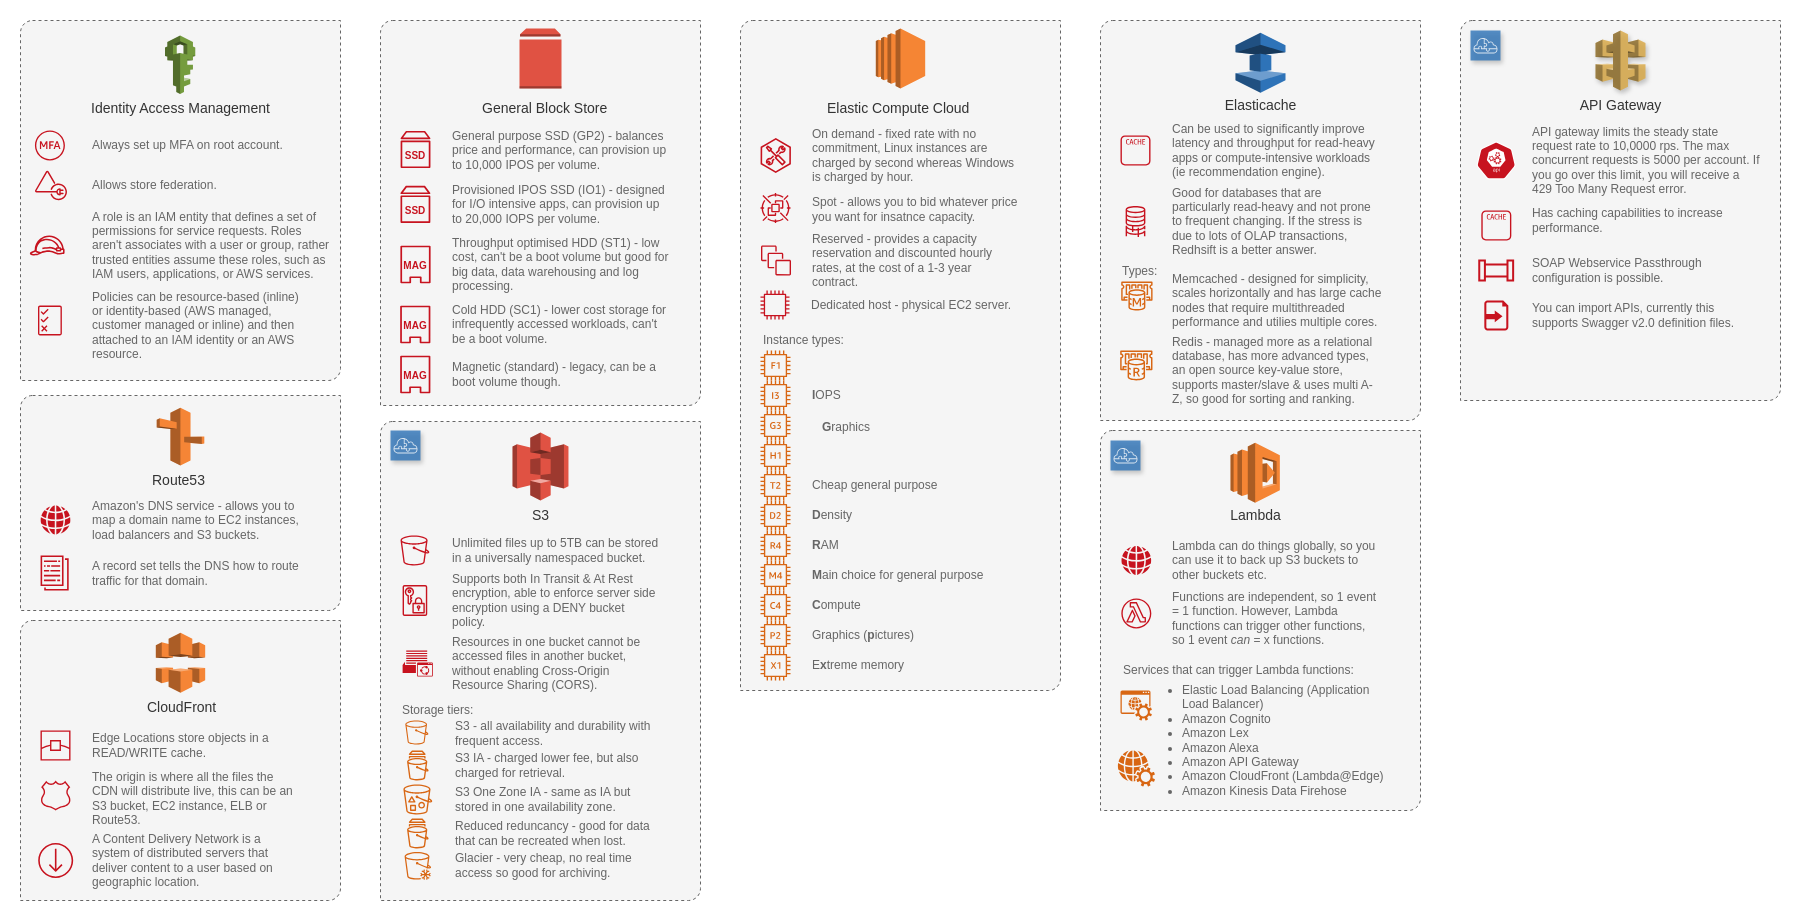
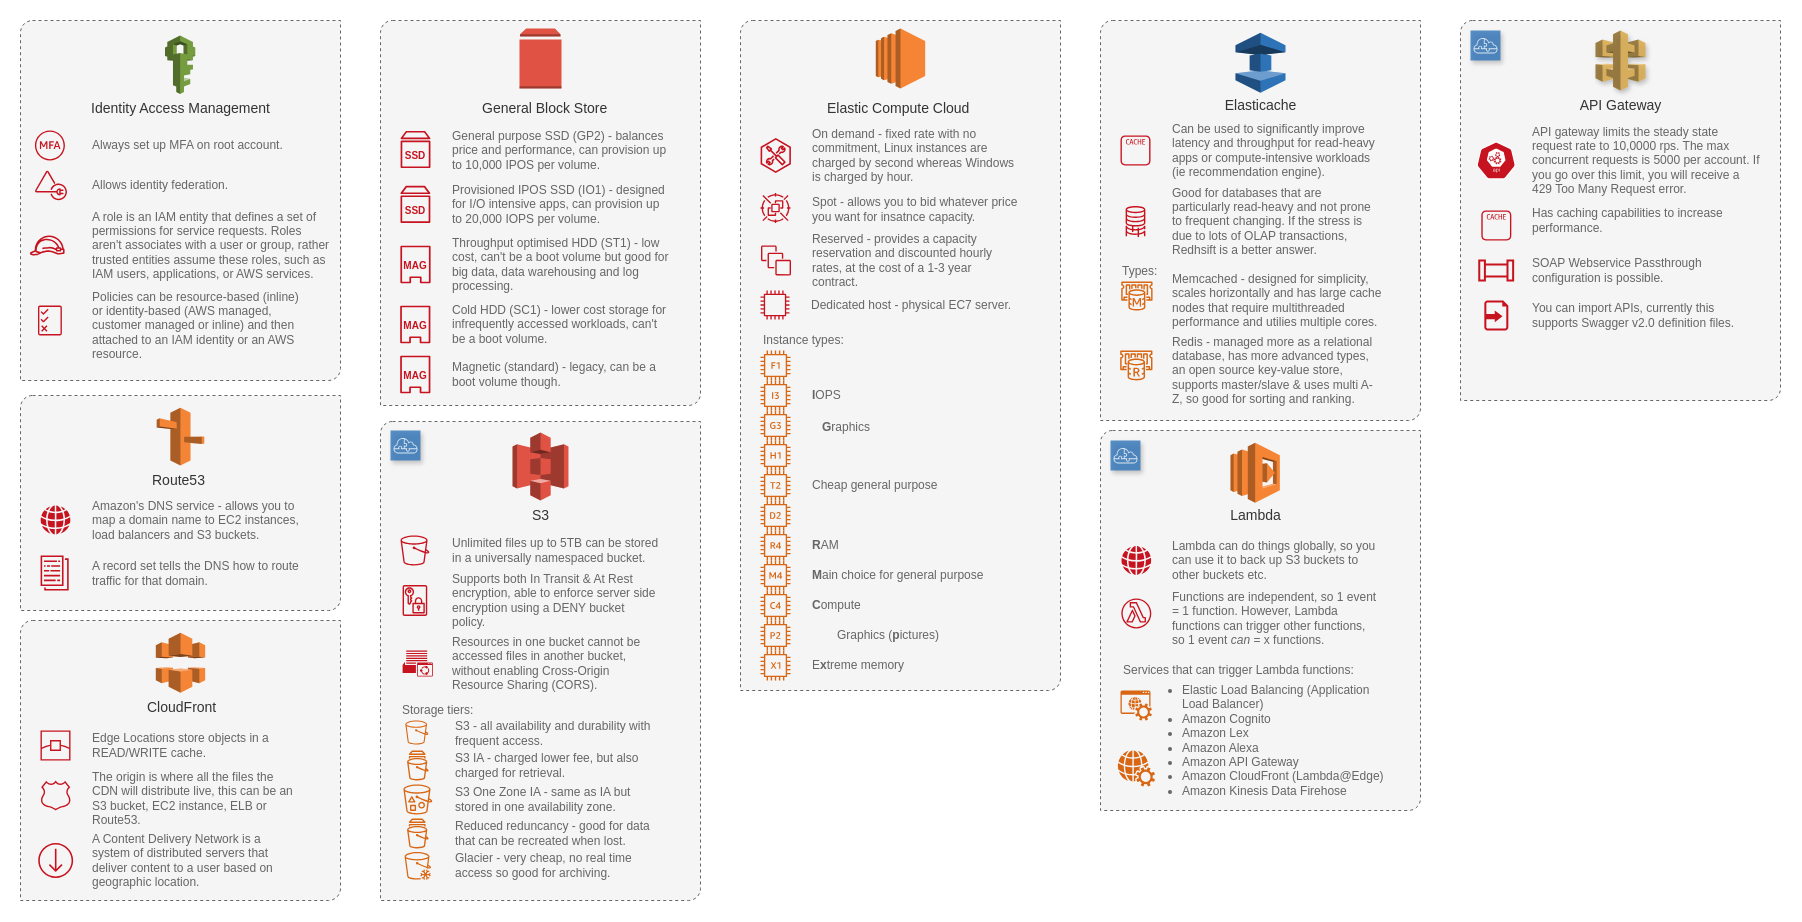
node "Allows store federation.": label "Allows store federation." -> "Allows identity federation."
node "Dedicated host - physical EC2 server.": label "Dedicated host - physical EC2 server." -> "Dedicated host - physical EC7 server."
node "Density": removed
node "Graphics (pictures)": moved (916, 636) -> (941, 636)
